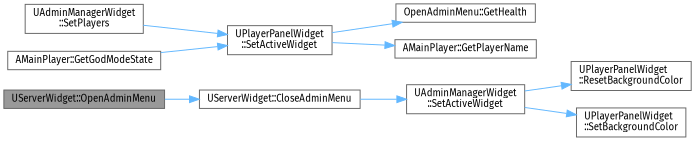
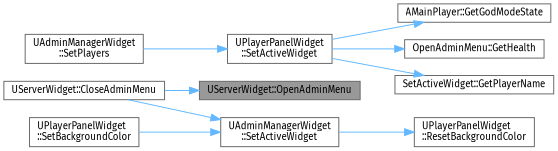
node "AMainPlayer::GetPlayerName": label "AMainPlayer::GetPlayerName" -> "SetActiveWidget::GetPlayerName"
edge "AMainPlayer::GetGodModeState" -> "UPlayerPanelWidget ::SetActiveWidget": reversed
edge "UServerWidget::OpenAdminMenu" -> "UServerWidget::CloseAdminMenu": reversed
edge "UAdminManagerWidget ::SetActiveWidget" -> "UPlayerPanelWidget ::SetBackgroundColor": reversed
